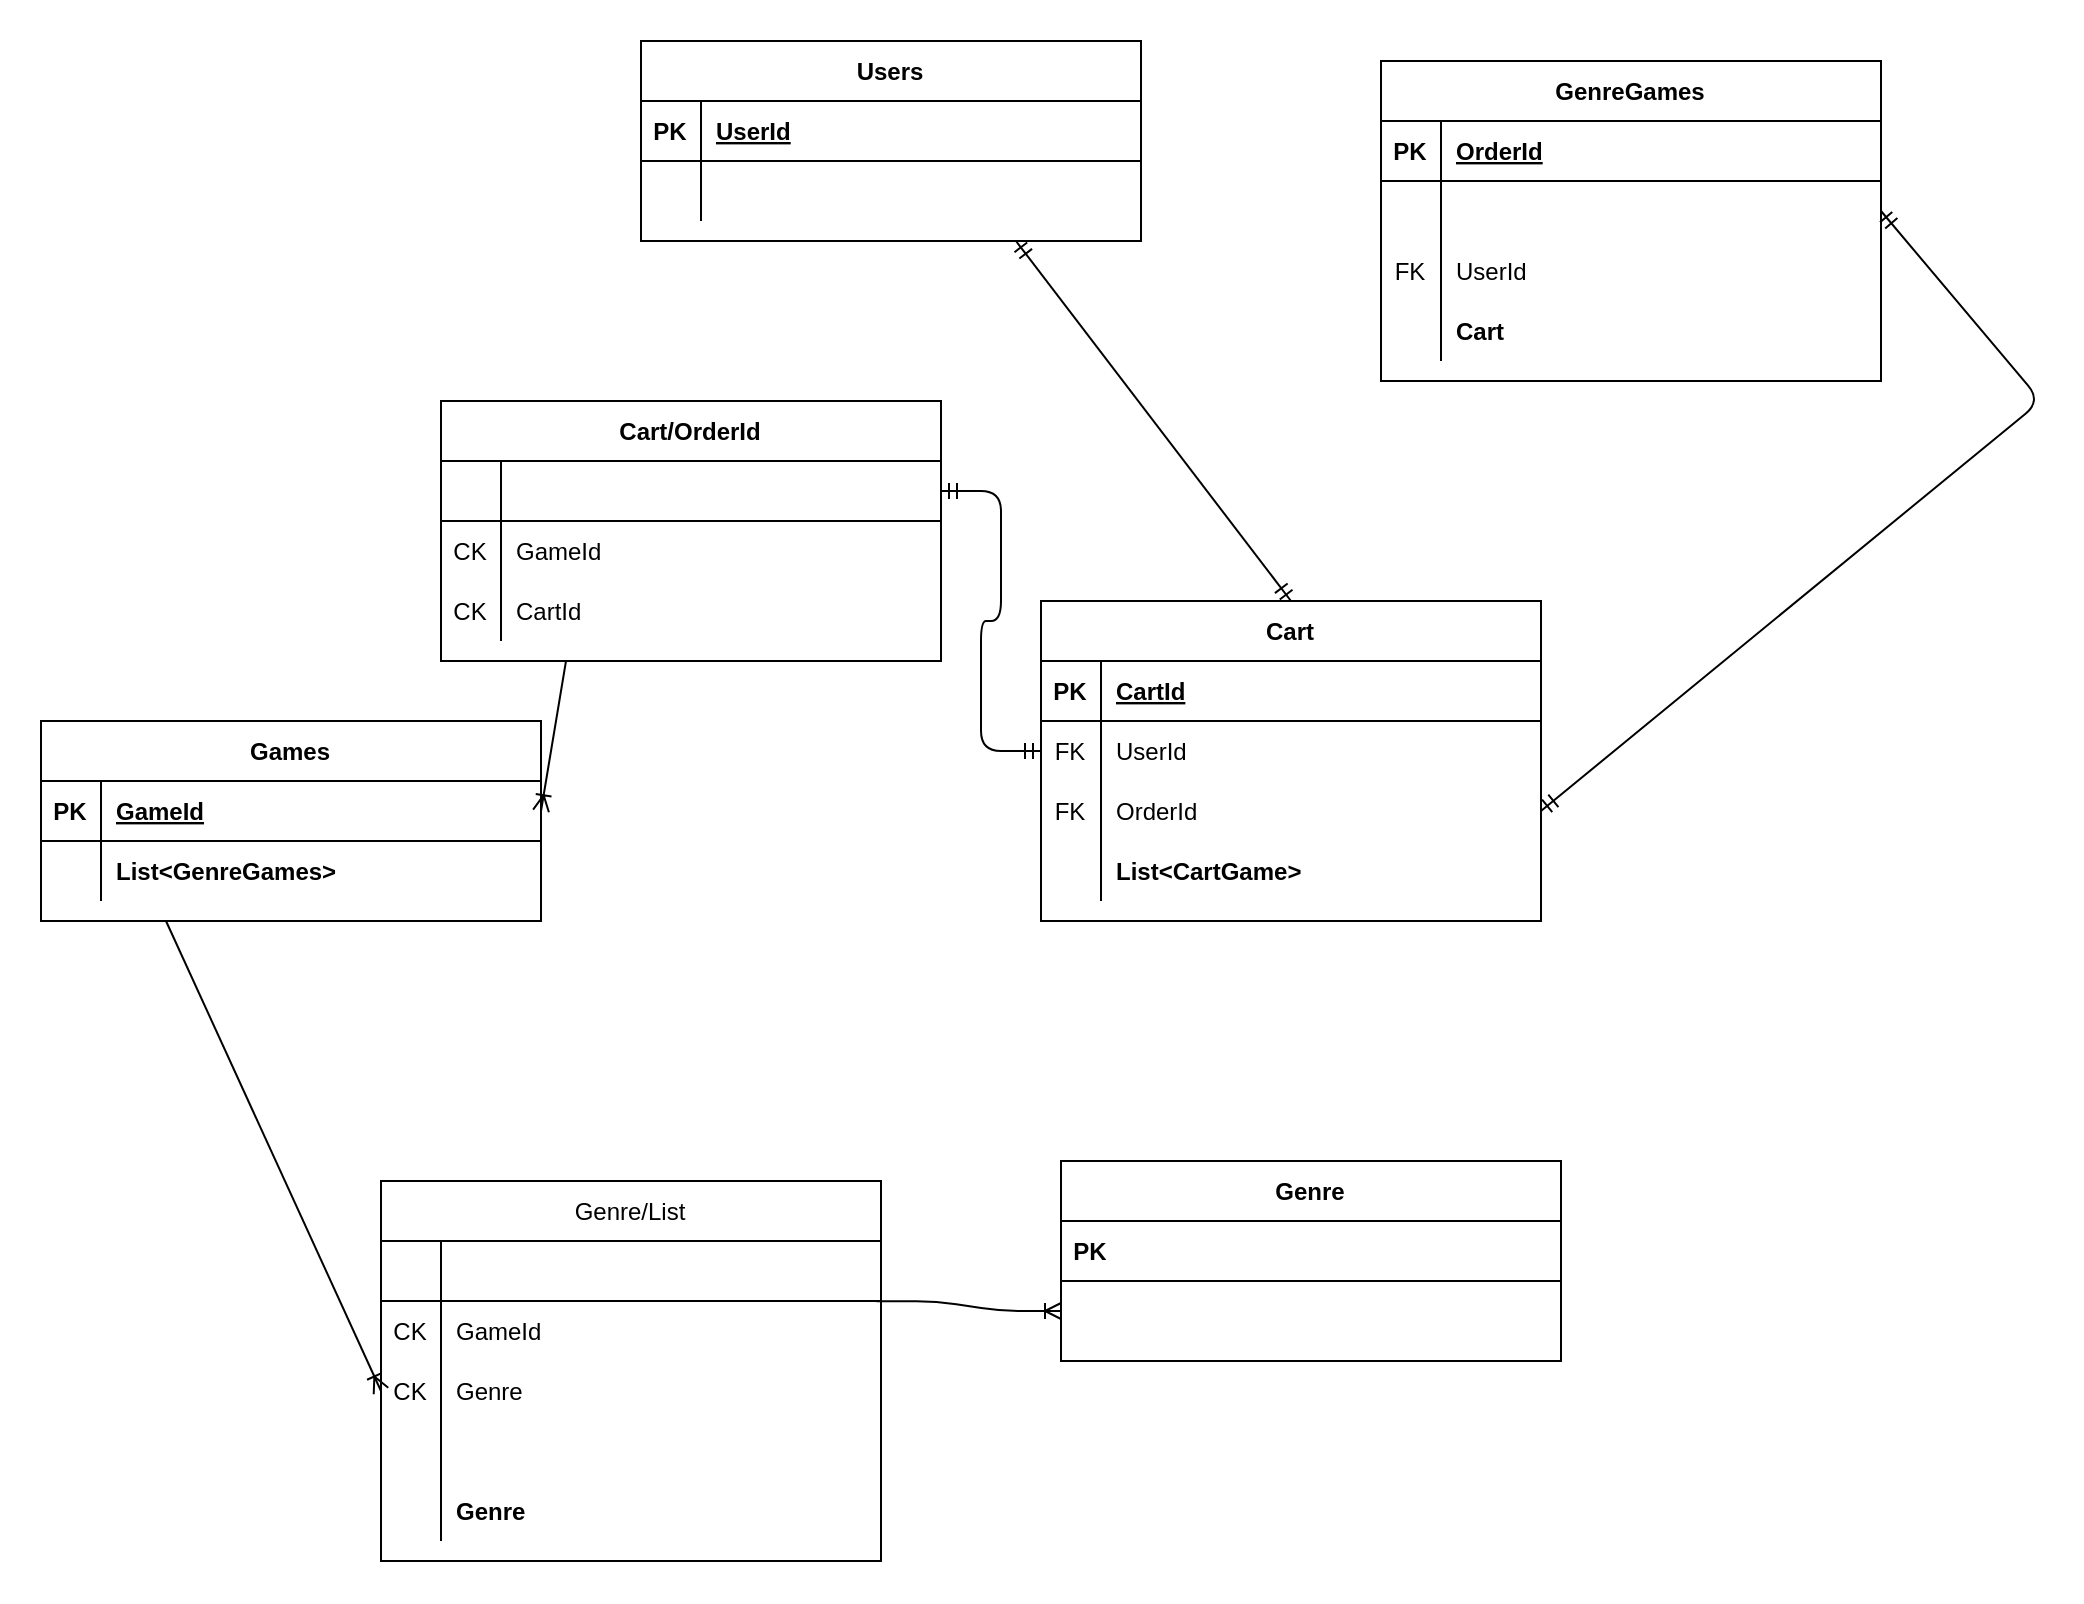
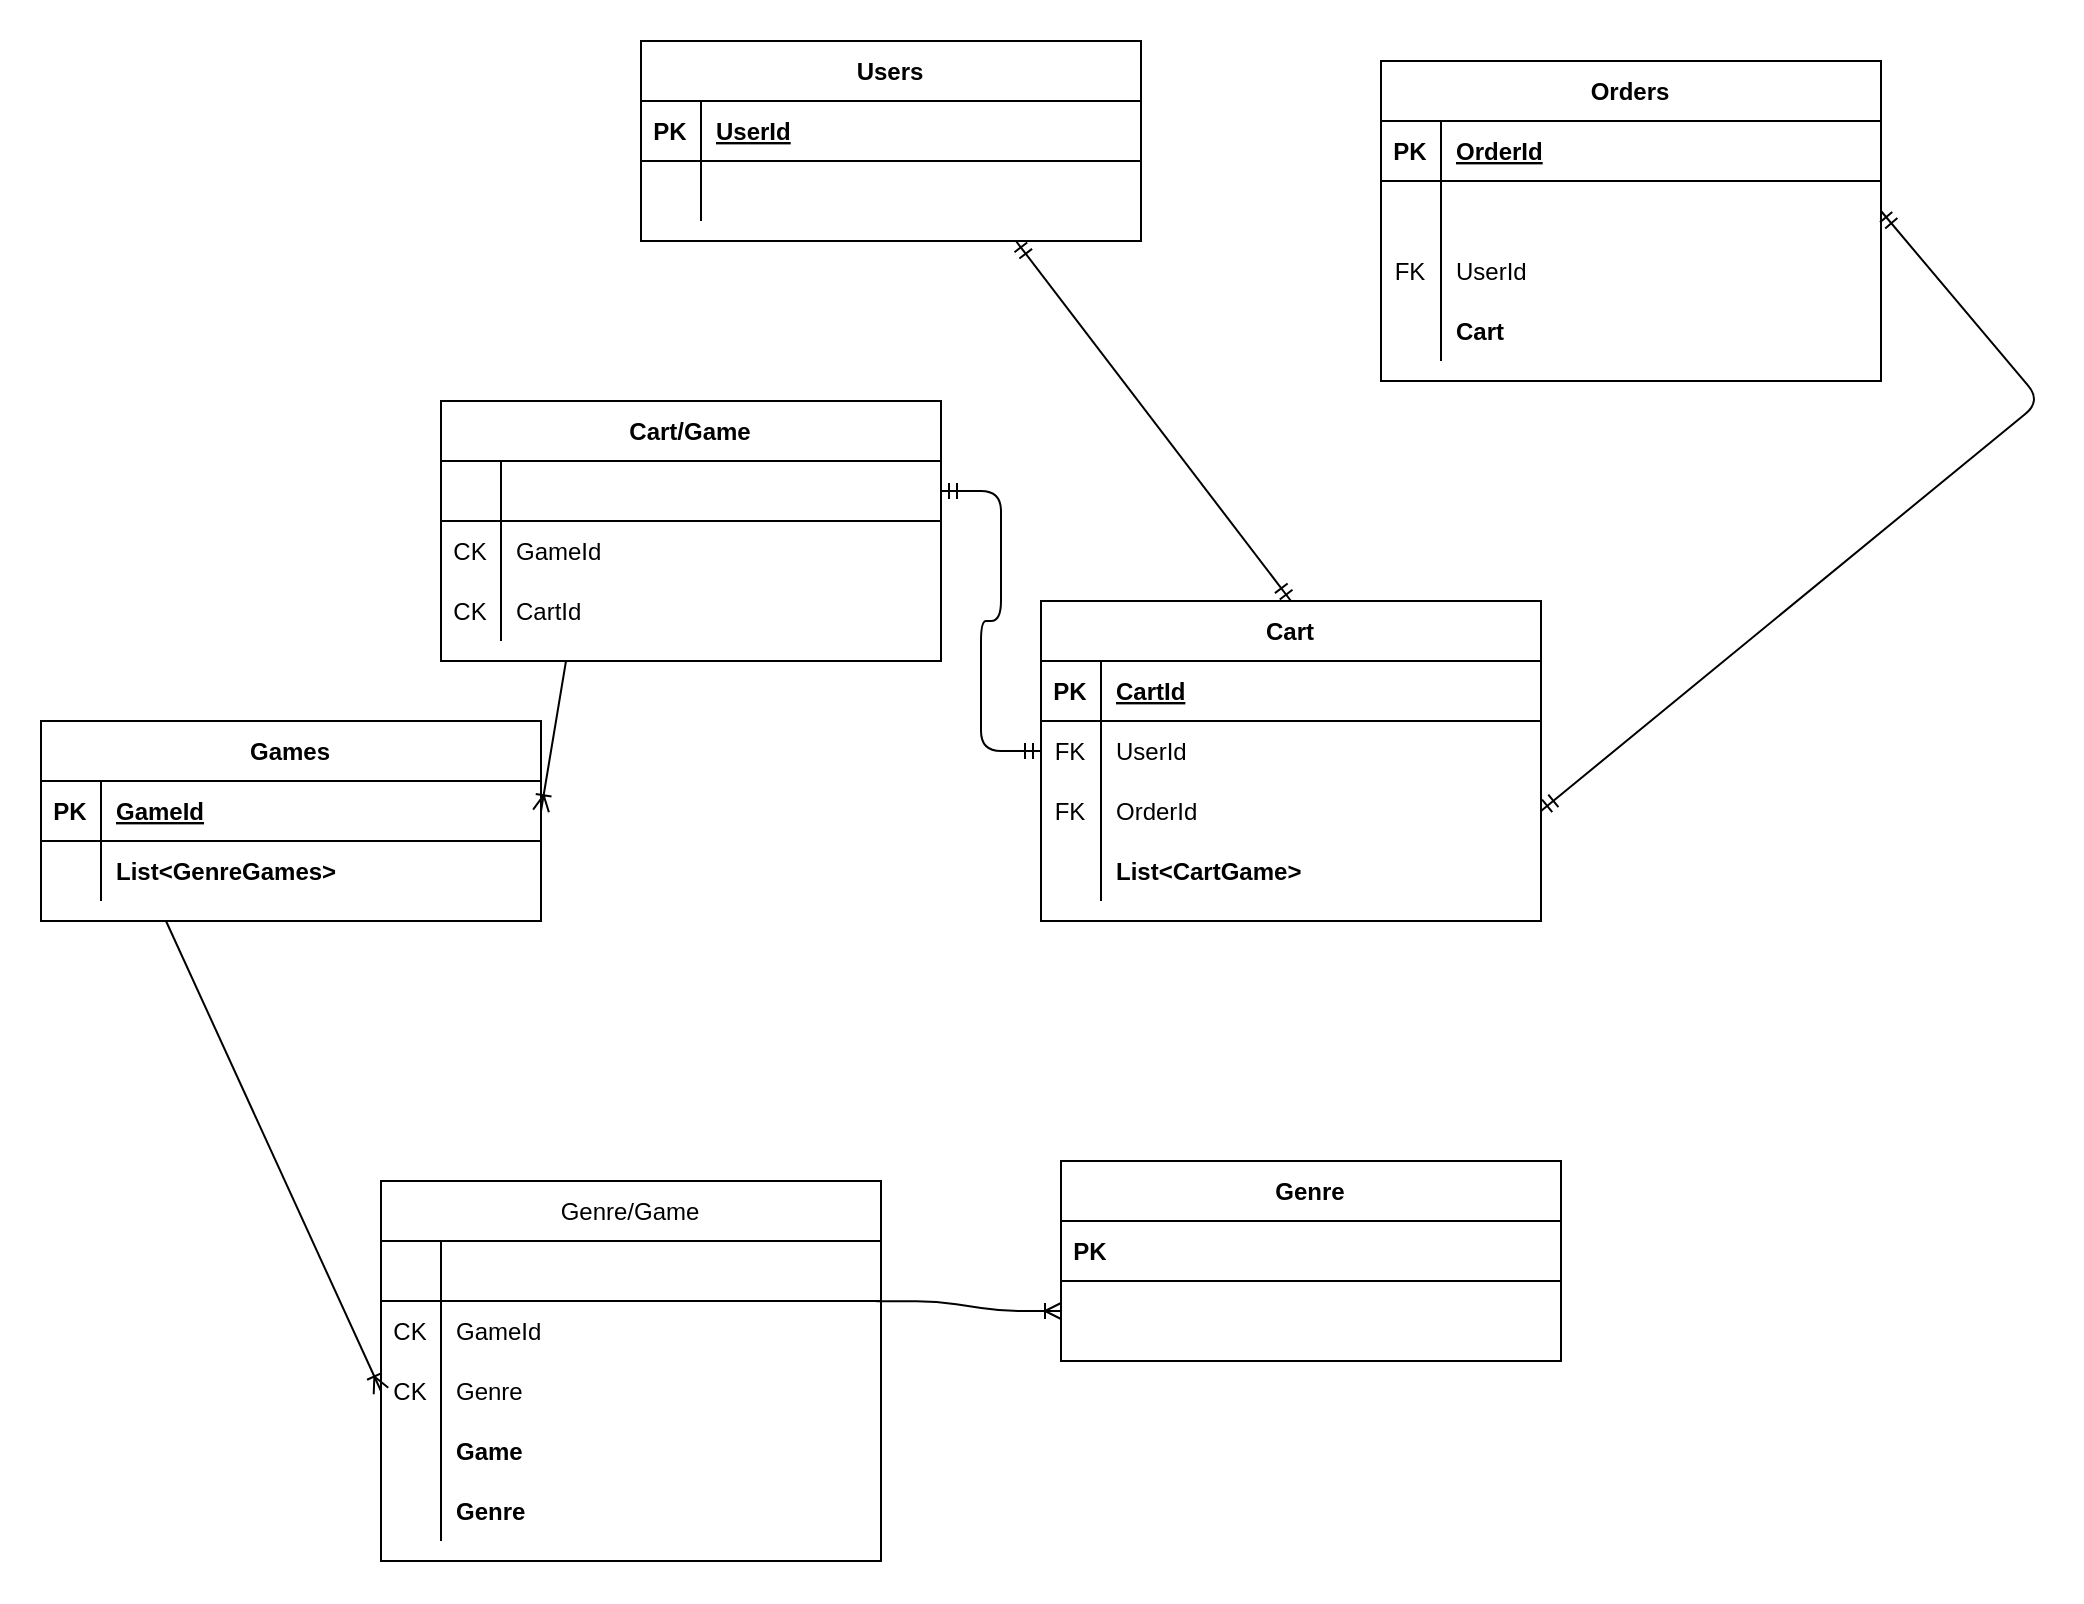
node "GenreGames": label "GenreGames" -> "Orders"
node "Cart/OrderId": label "Cart/OrderId" -> "Cart/Game"
node "Genre/List": label "Genre/List" -> "Genre/Game"
node "Game": added
